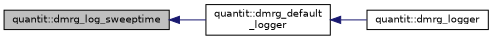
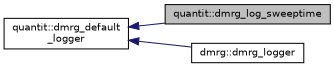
edge "quantit::dmrg_default _logger" -> "quantit::dmrg_log_sweeptime": reversed
node "quantit::dmrg_logger": label "quantit::dmrg_logger" -> "dmrg::dmrg_logger"
